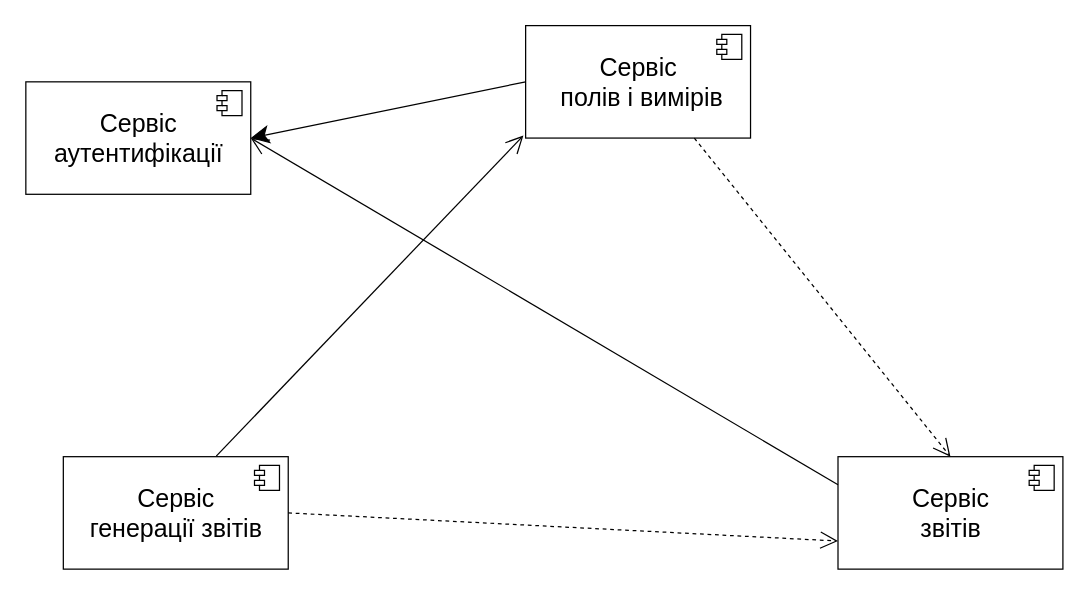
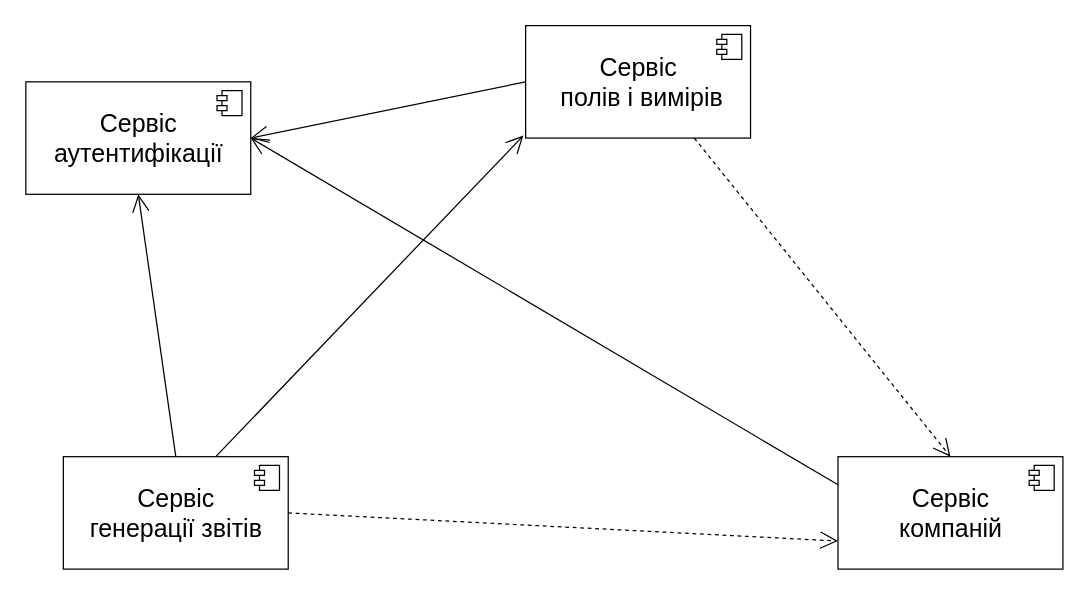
edge "Сервіс полів і вимірів" -> "Сервіс аутентифікації": arrowhead classic -> open
edge "Сервіс генерації звітів" -> "Сервіс аутентифікації": added
node "Сервіс звітів": label "Сервіс звітів" -> "Сервіс компаній"
